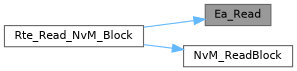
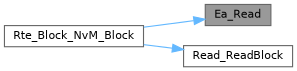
node "Rte_Read_NvM_Block": label "Rte_Read_NvM_Block" -> "Rte_Block_NvM_Block"
node "NvM_ReadBlock": label "NvM_ReadBlock" -> "Read_ReadBlock"
